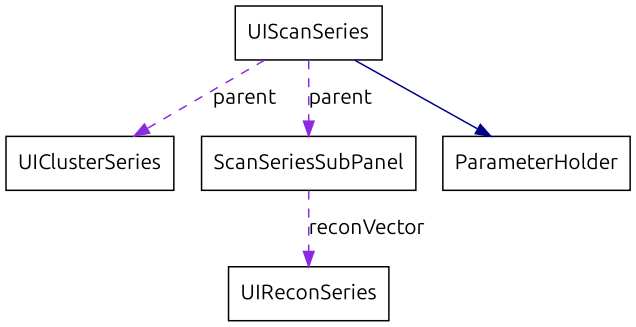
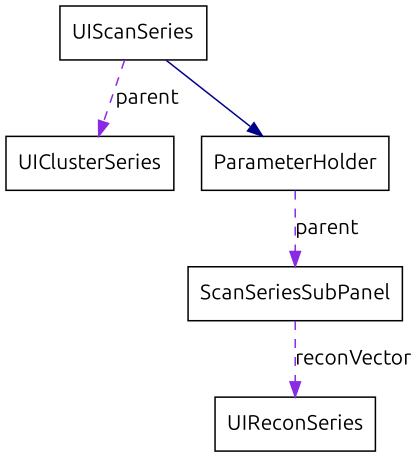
edge "UIScanSeries" -> "ScanSeriesSubPanel": now "ParameterHolder" -> "ScanSeriesSubPanel"
